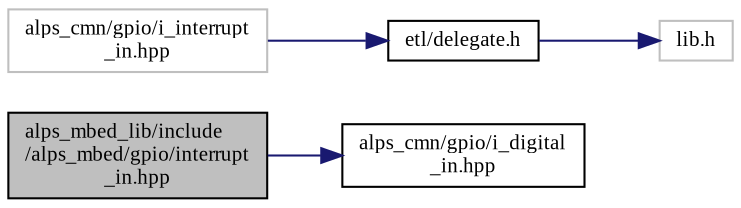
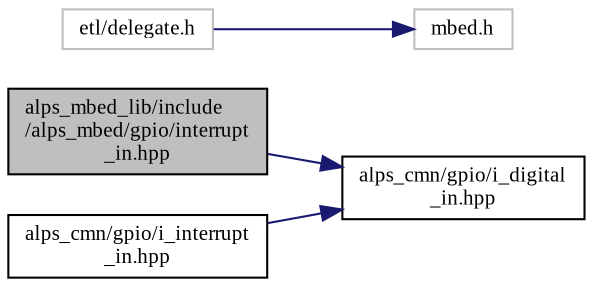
node "alps_cmn/gpio/i_interrupt _in.hpp": color grey75 -> black
edge "alps_cmn/gpio/i_interrupt _in.hpp" -> "etl/delegate.h": now "alps_cmn/gpio/i_interrupt _in.hpp" -> "alps_cmn/gpio/i_digital _in.hpp"
node "etl/delegate.h": color black -> grey75
node "lib.h": label "lib.h" -> "mbed.h"
